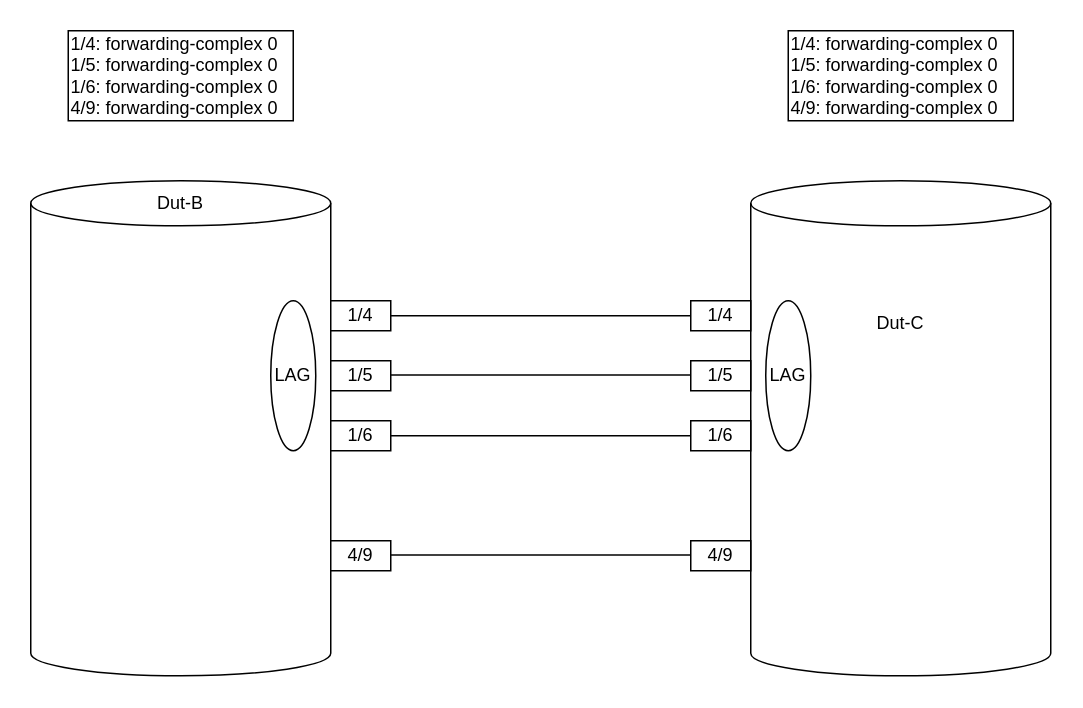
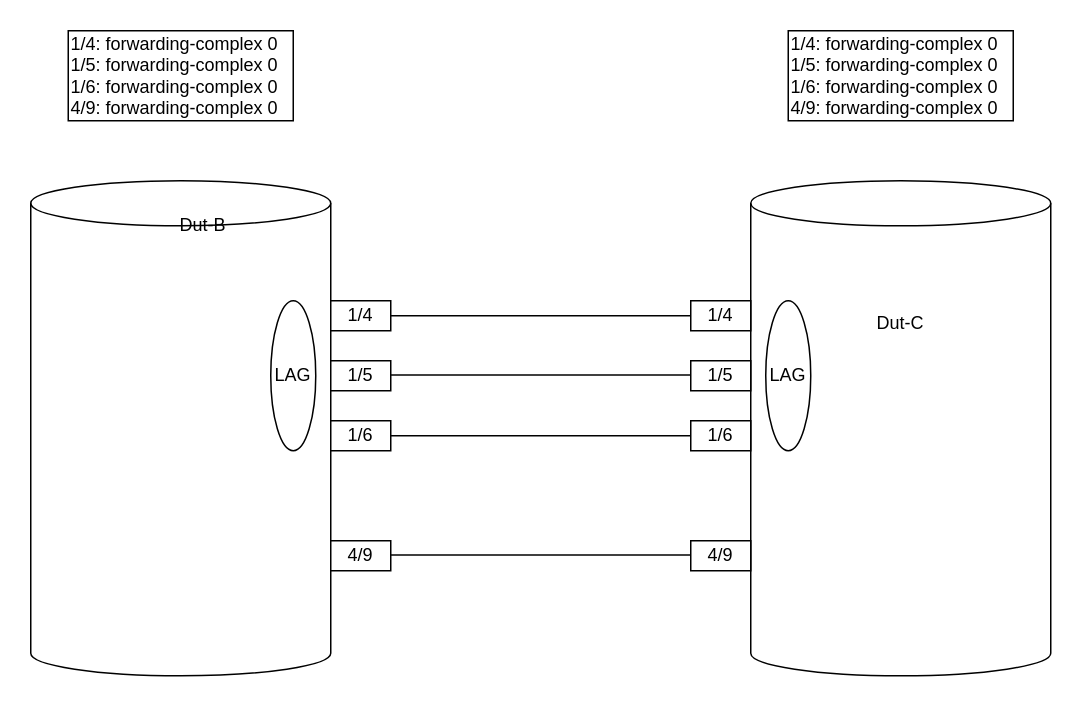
node "Dut-B": moved (181, 203) -> (203, 226)
